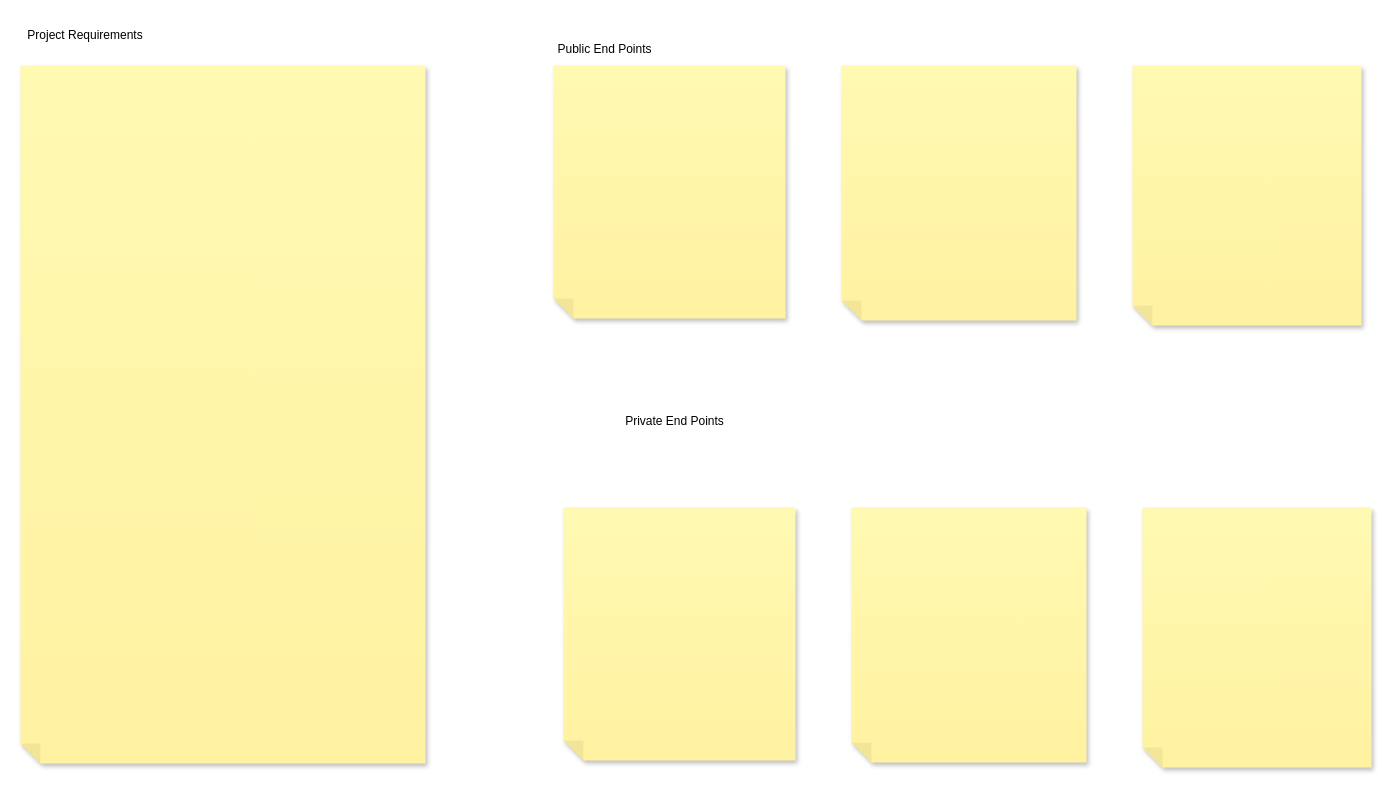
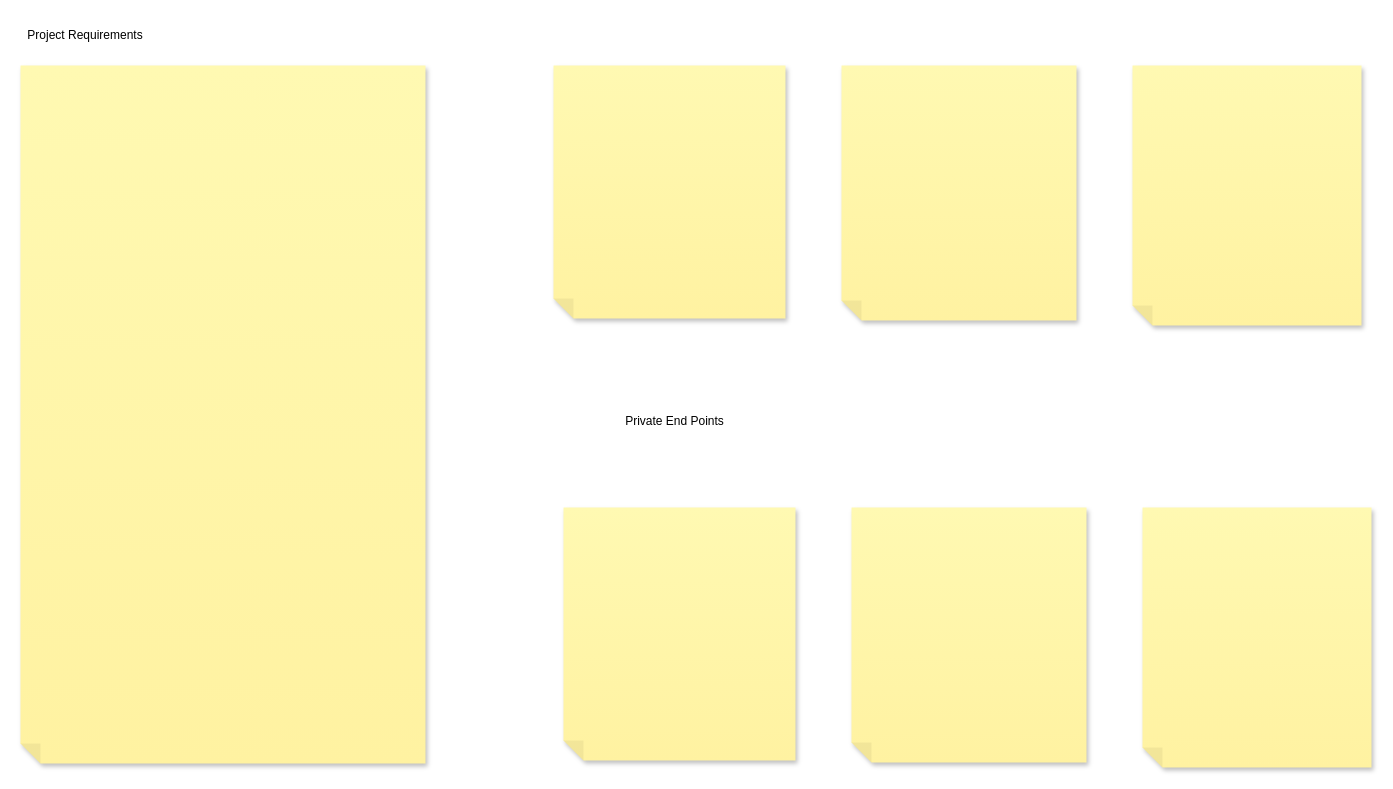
node "Public End Points": removed
